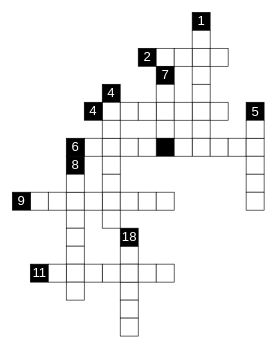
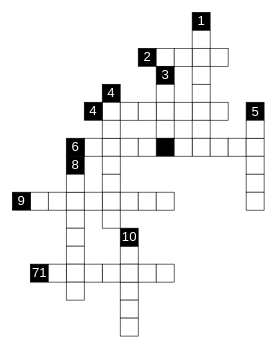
node "7": label "7" -> "3"
node "18": label "18" -> "10"
node "11": label "11" -> "71"
